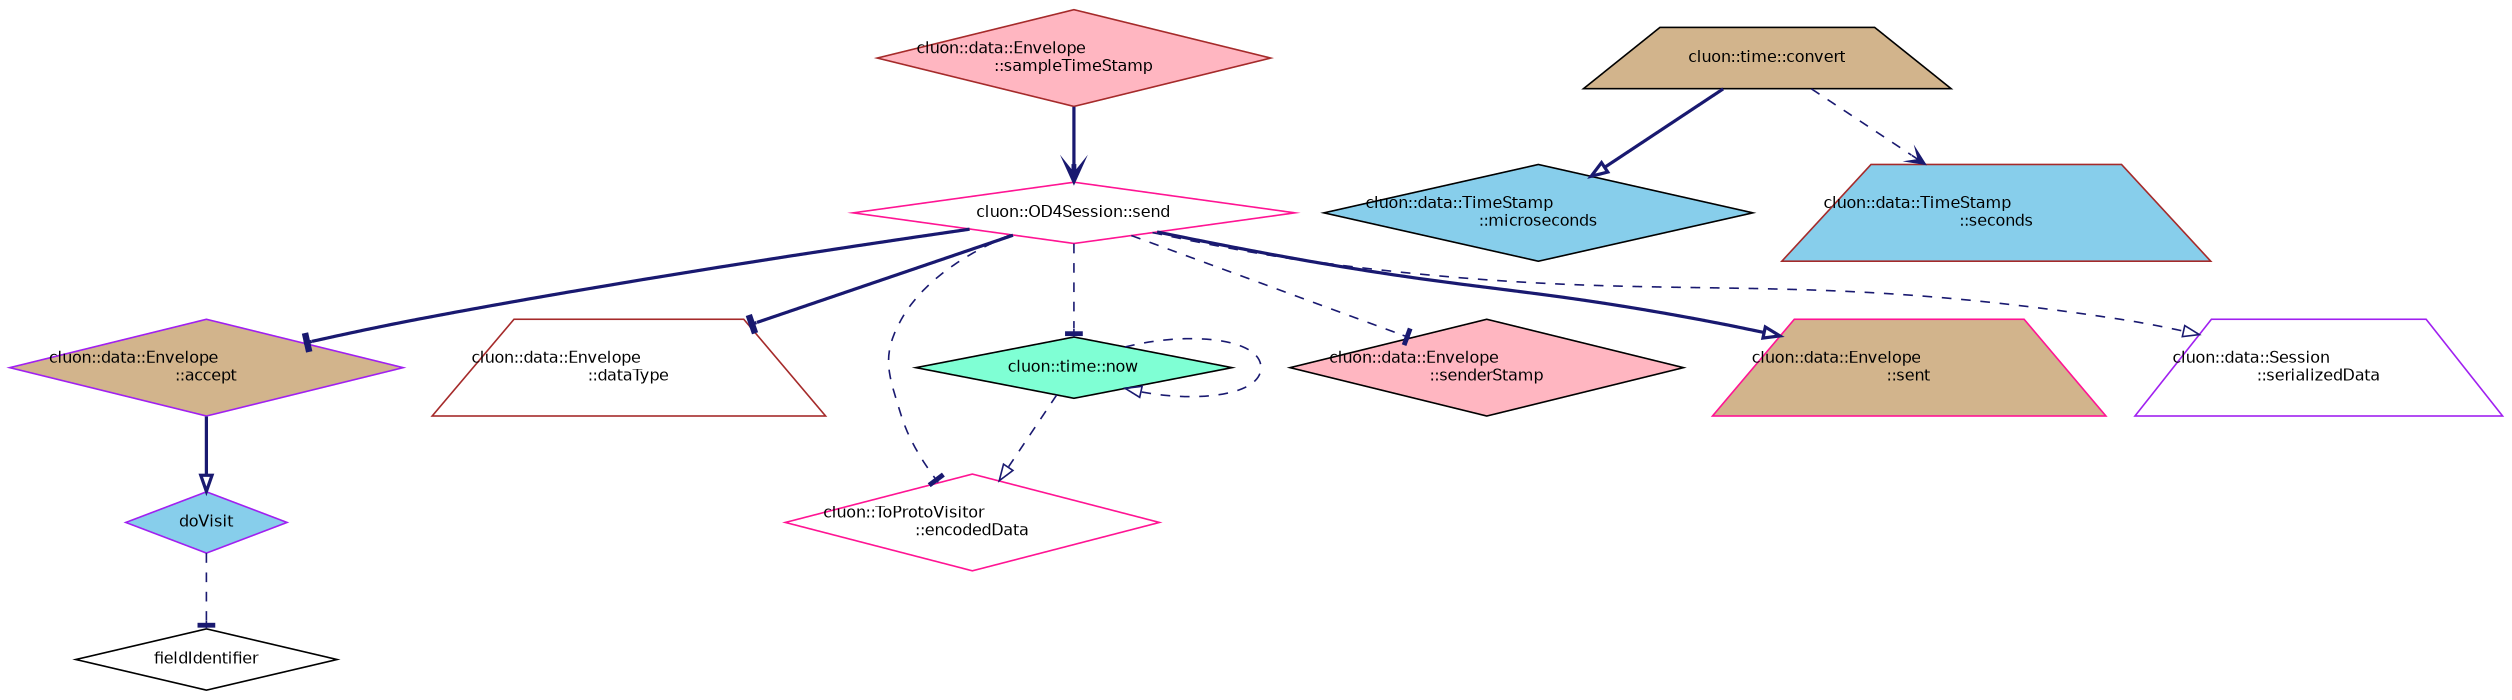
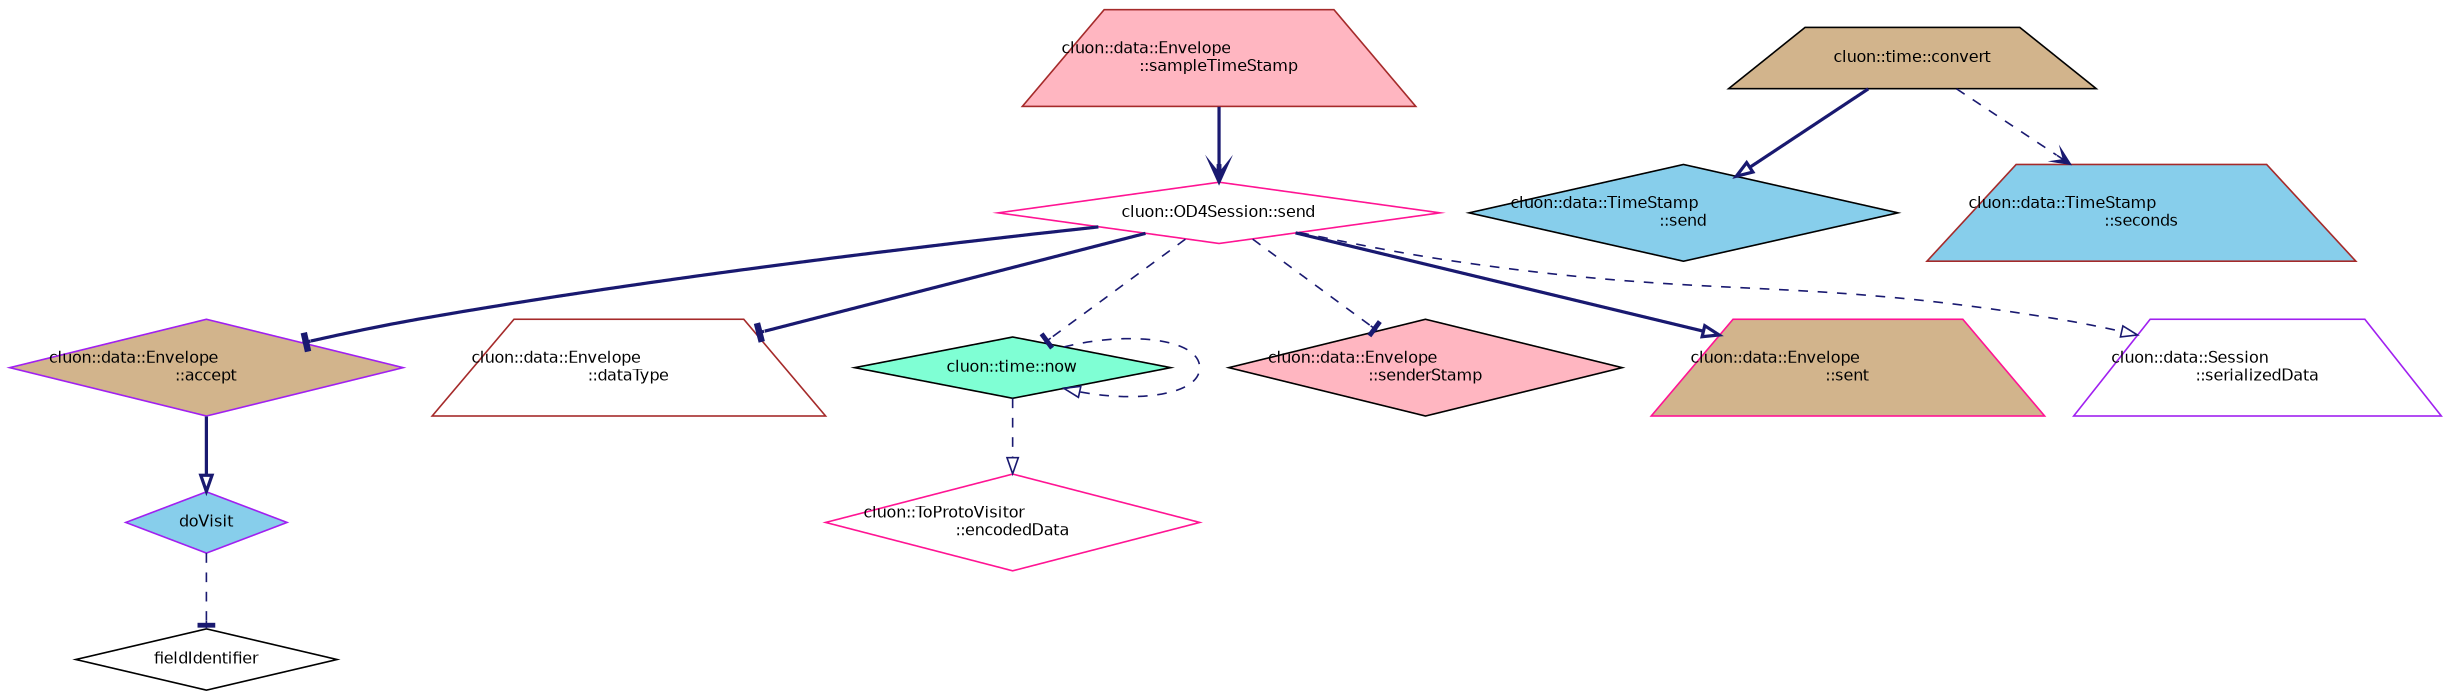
node "cluon::data::Envelope ::sampleTimeStamp": shape diamond -> trapezium
node "cluon::data::TimeStamp ::microseconds": label "cluon::data::TimeStamp ::microseconds" -> "cluon::data::TimeStamp ::send"
edge "cluon::OD4Session::send" -> "cluon::ToProtoVisitor ::encodedData": removed
